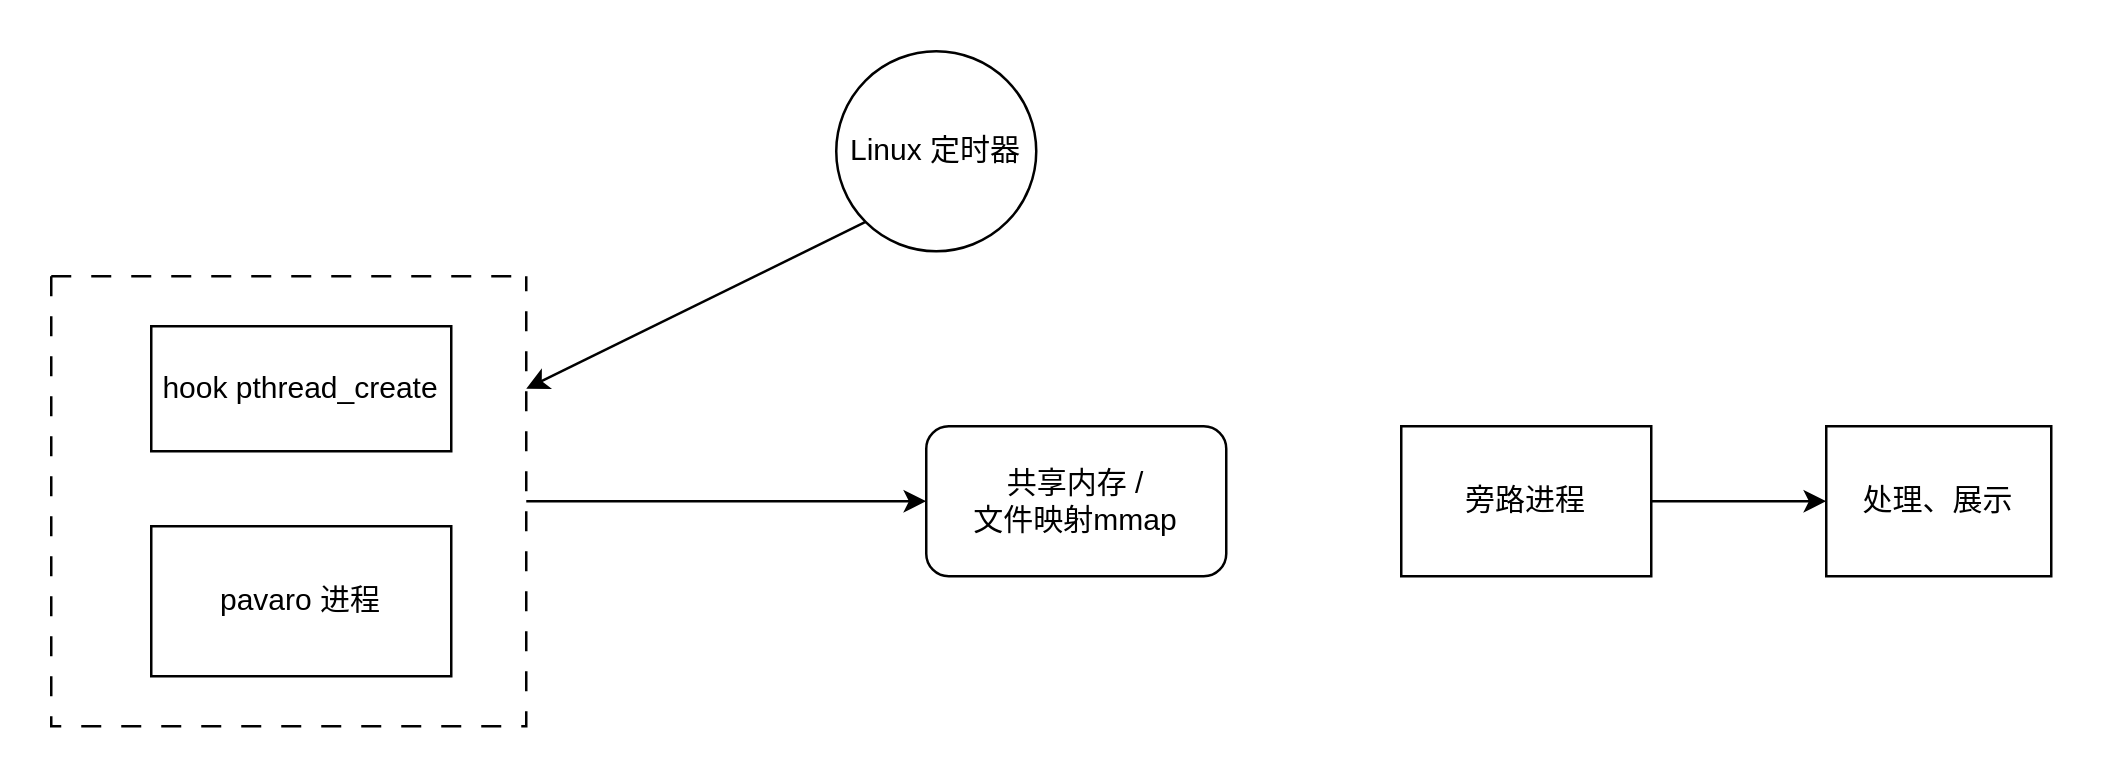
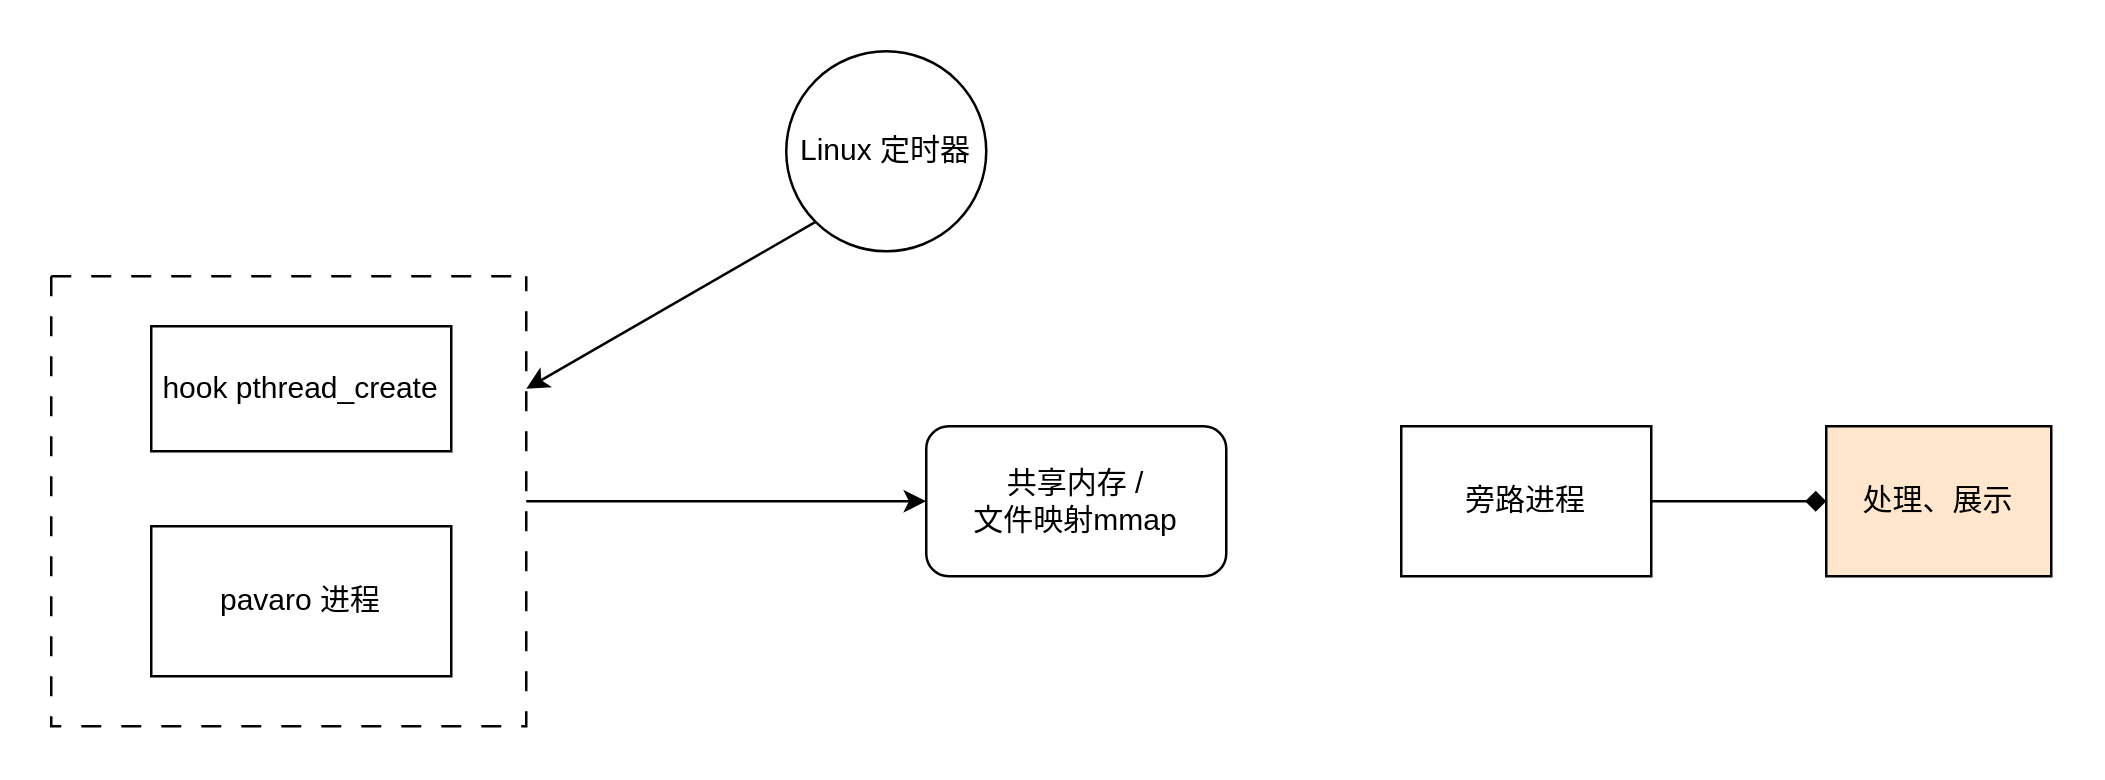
node "Linux 定时器": moved (936, 151) -> (886, 151)
edge "旁路进程" -> "处理、展示": arrowhead classic -> diamond
node "处理、展示": fillcolor #ffffff -> #ffe6cc
